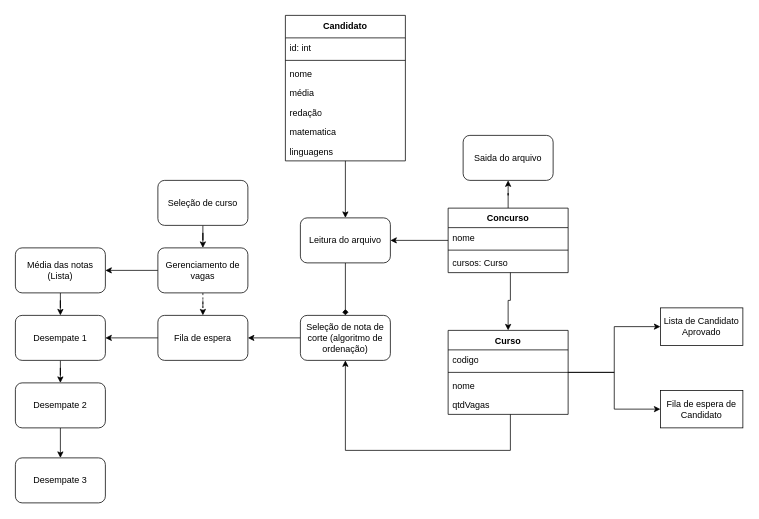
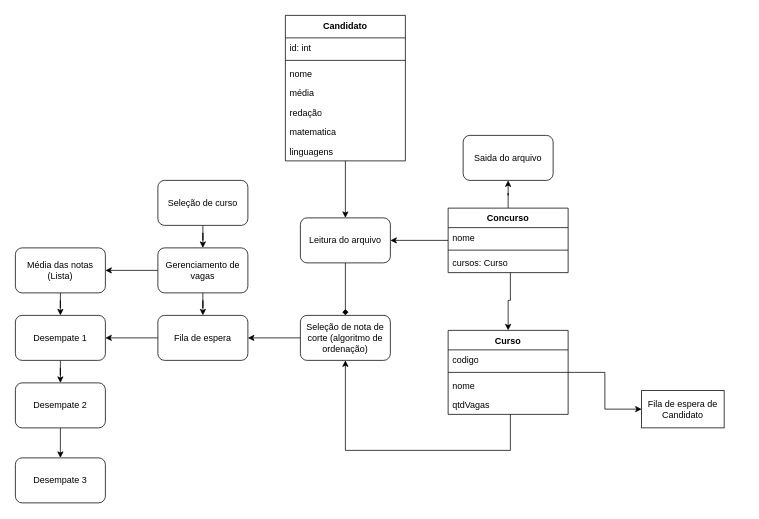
edge "Gerenciamento de vagas" -> "Fila de espera": style dashed -> solid
node "Lista de Candidato Aprovado": removed
edge "Curso" -> "Lista de Candidato Aprovado": removed
node "Fila de espera de Candidato": moved (702, 409) -> (683, 409)
